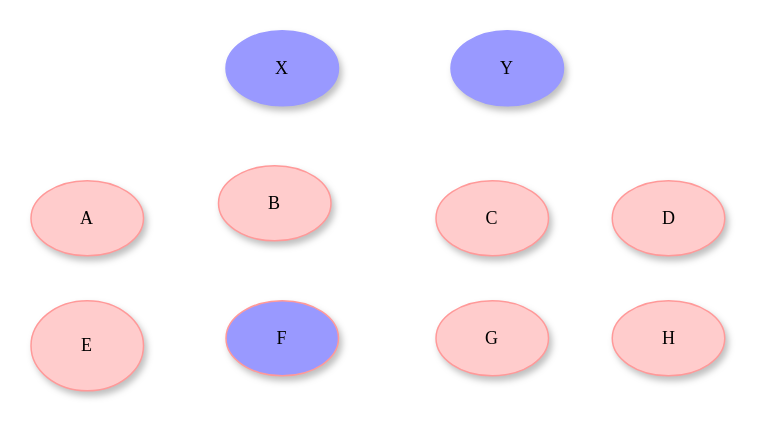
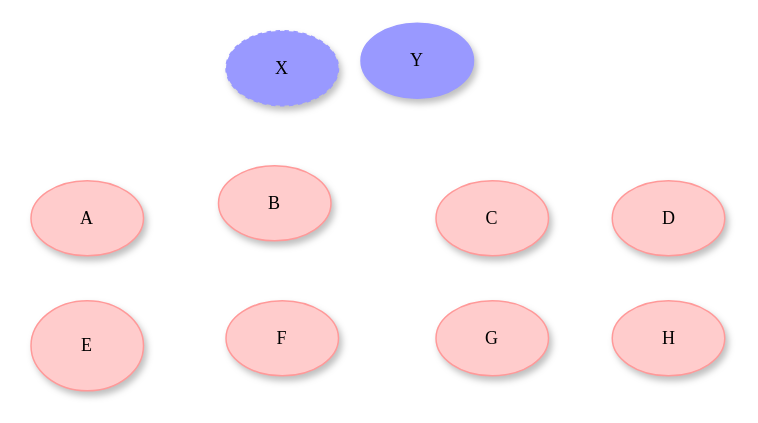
node "X": style solid -> dashed
node "Y": moved (507, 68) -> (417, 61)
node "F": fillcolor #9999ff -> #ffcccc
